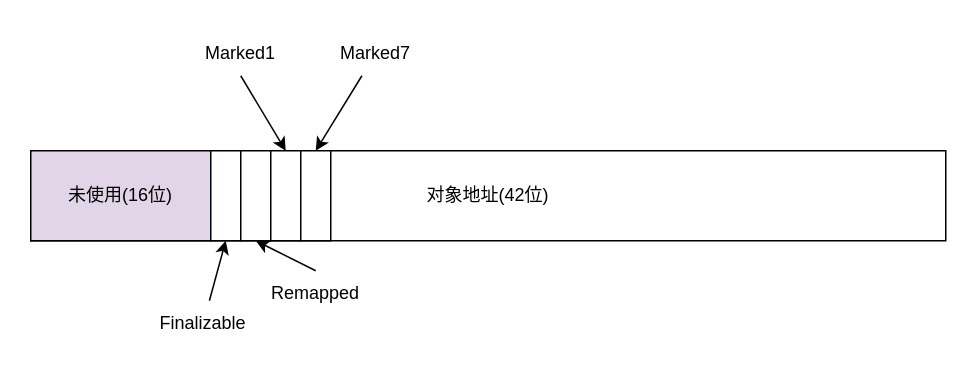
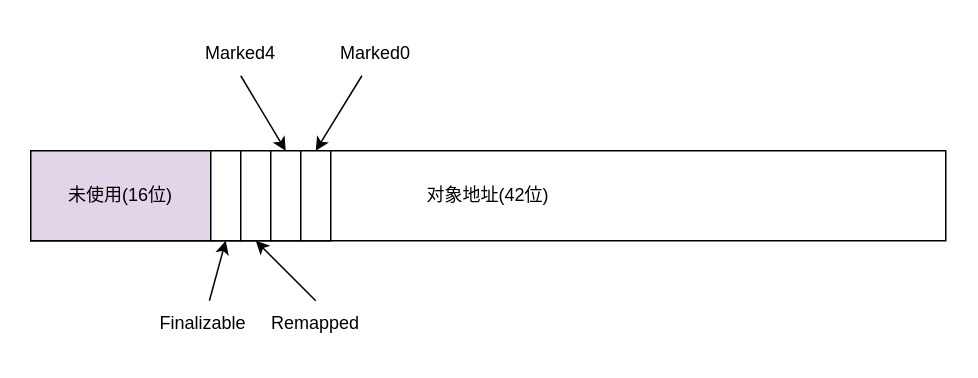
node "Marked1": label "Marked1" -> "Marked4"
node "Marked7": label "Marked7" -> "Marked0"
node "Remapped": moved (316, 293) -> (316, 323)
